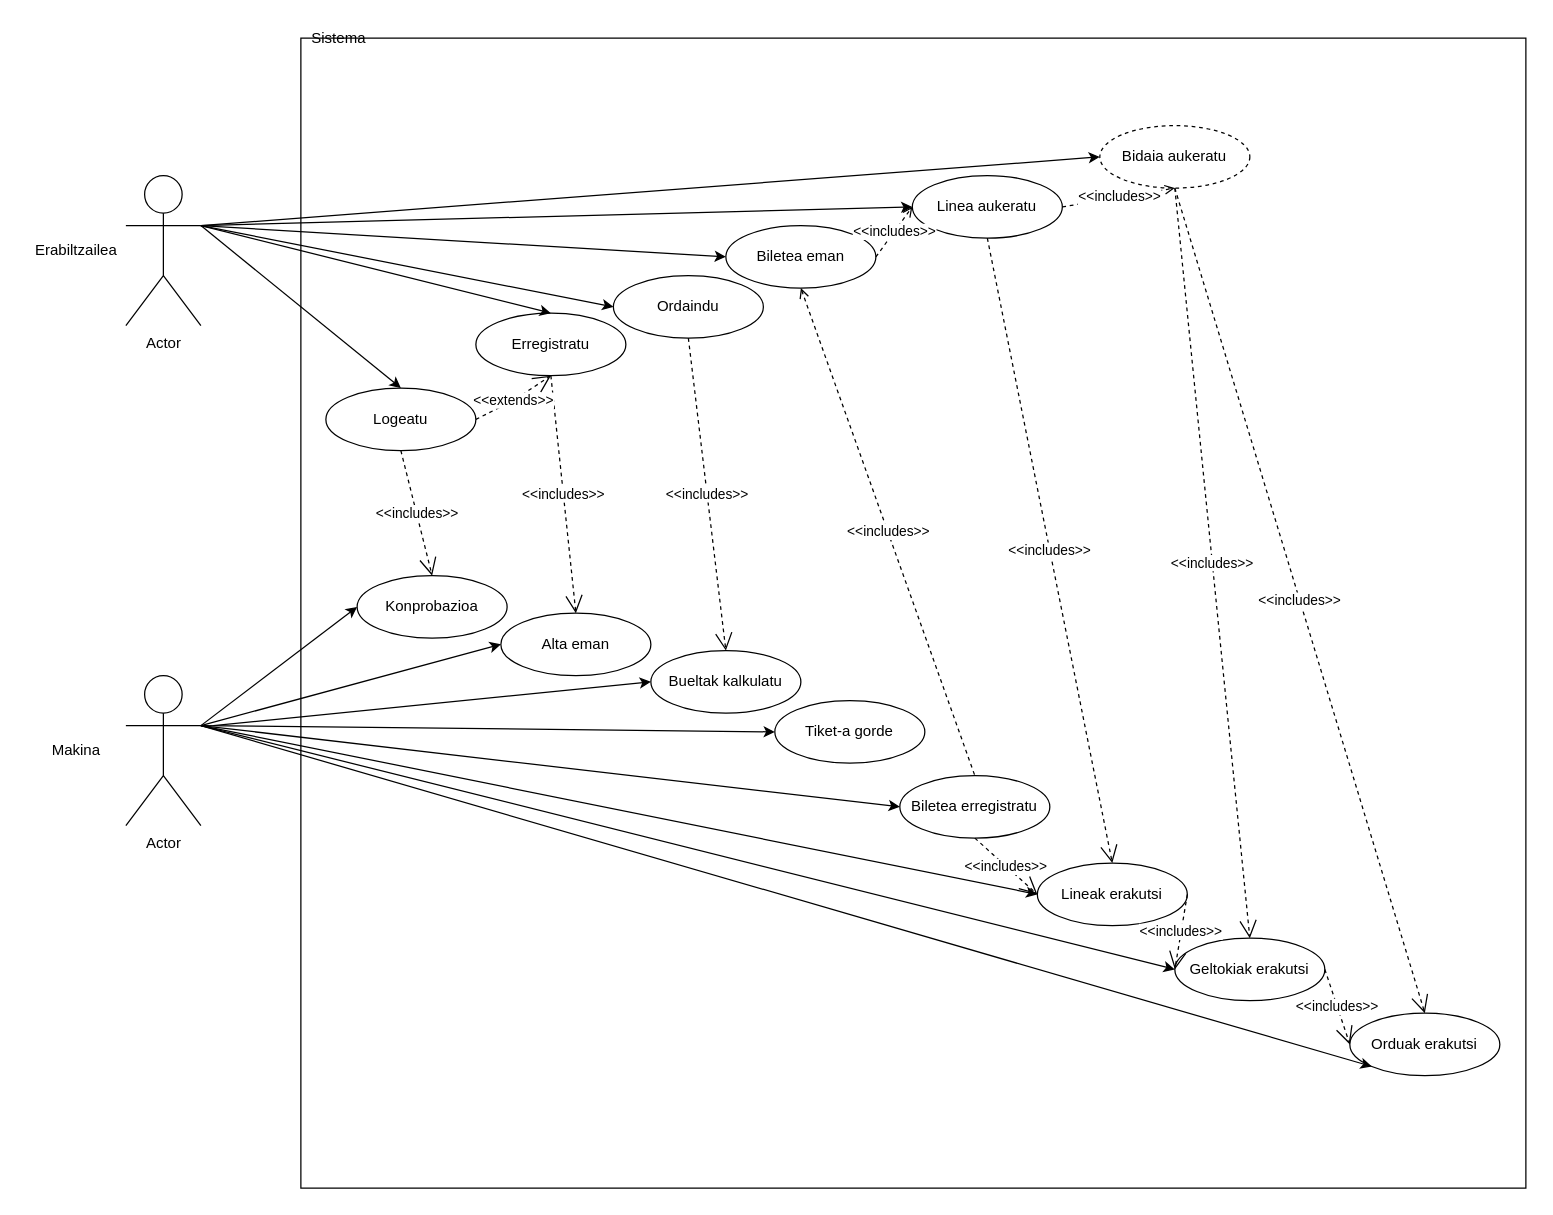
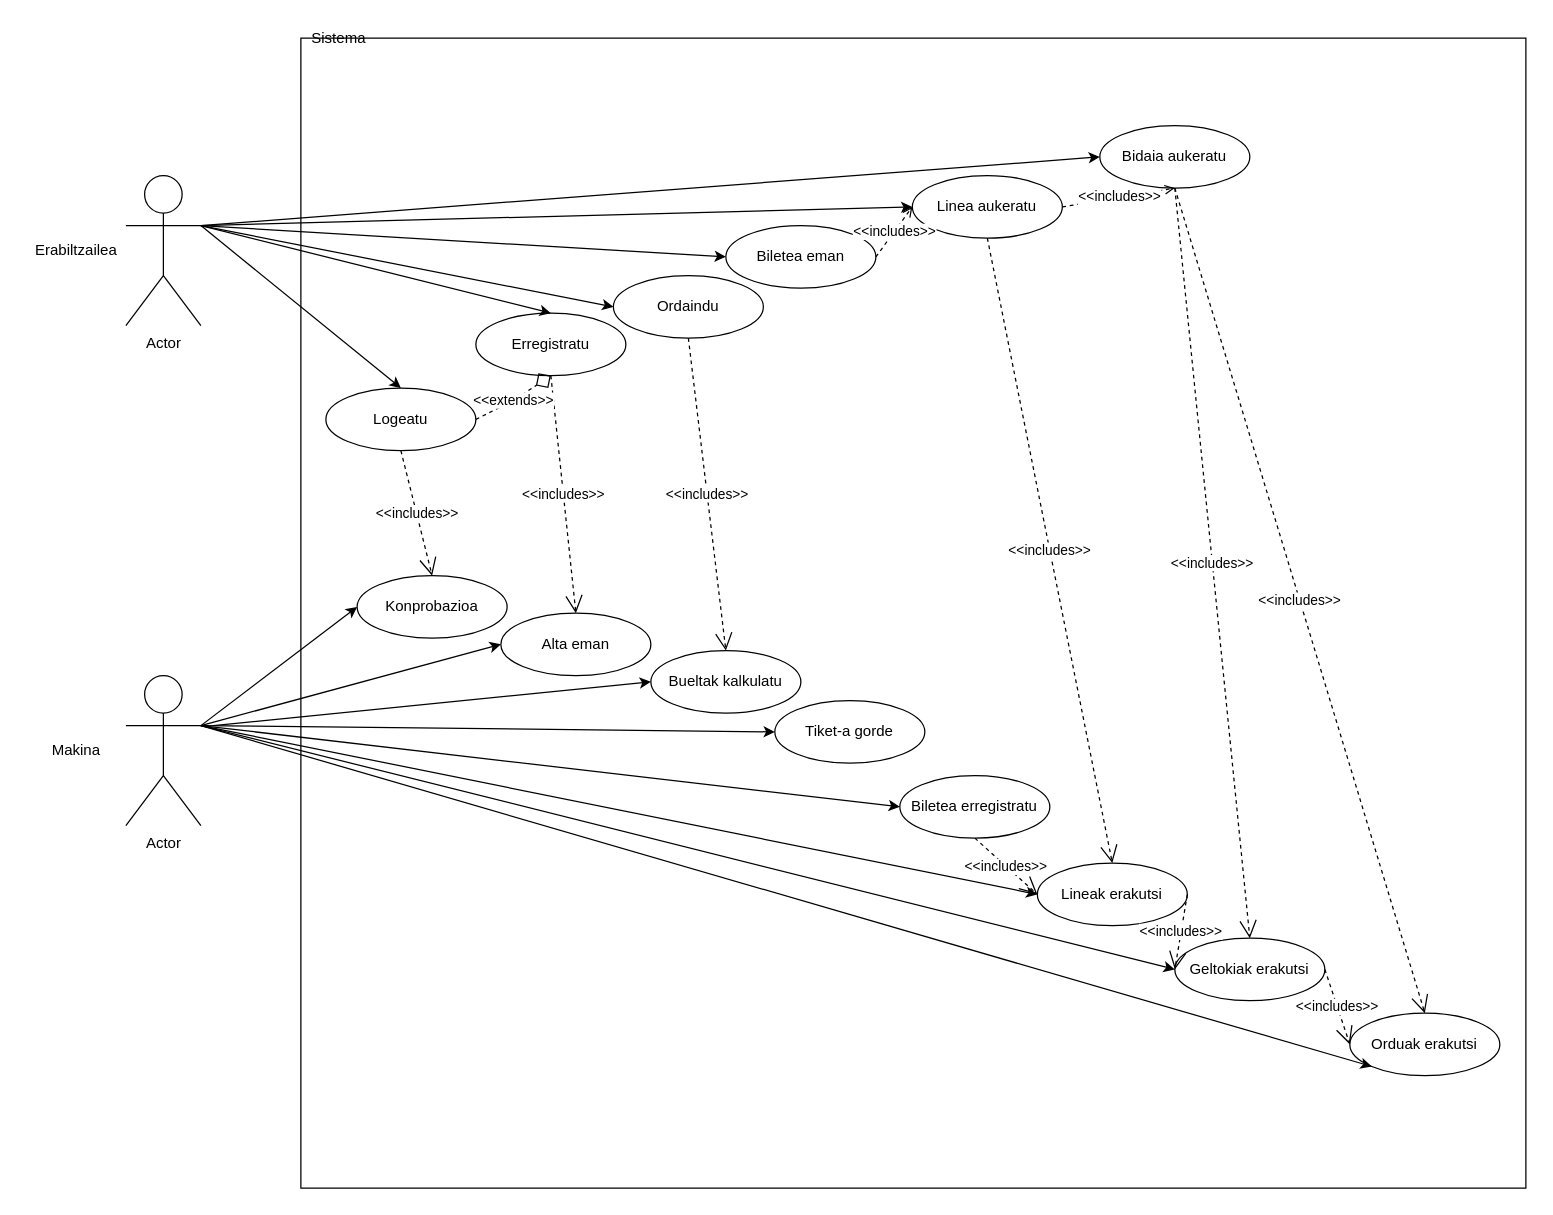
node "Bidaia aukeratu": style dashed -> solid
edge "Logeatu" -> "Erregistratu": arrowhead open -> diamond
edge "Biletea erregistratu" -> "Biletea eman": removed, label "<<includes>>"
